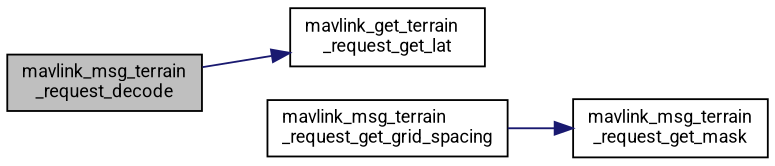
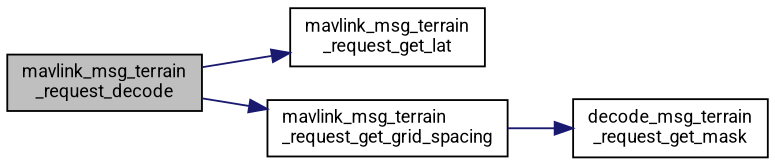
node "mavlink_get_terrain _request_get_lat": label "mavlink_get_terrain _request_get_lat" -> "mavlink_msg_terrain _request_get_lat"
edge "mavlink_msg_terrain _request_decode" -> "mavlink_msg_terrain _request_get_grid_spacing": added
node "mavlink_msg_terrain _request_get_mask": label "mavlink_msg_terrain _request_get_mask" -> "decode_msg_terrain _request_get_mask"
